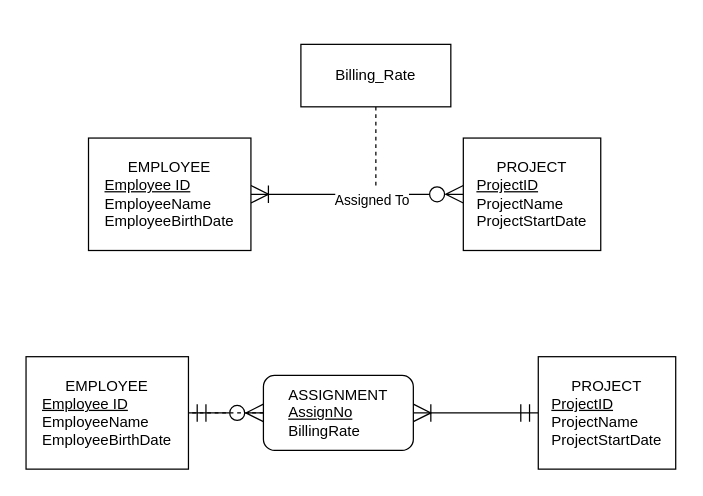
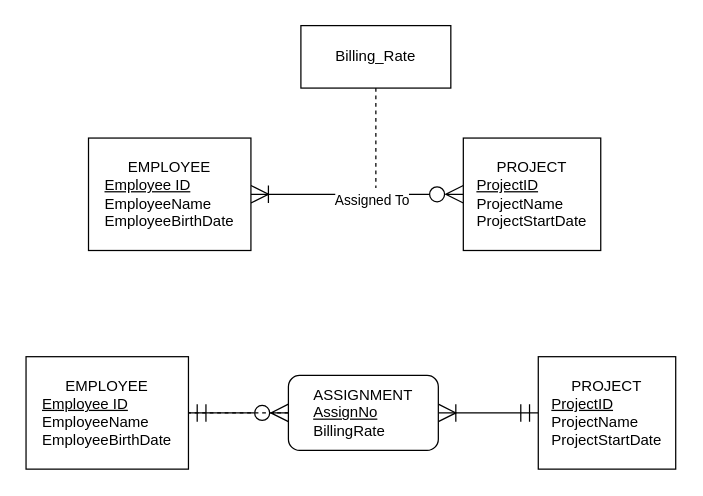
node "Billing_Rate": moved (376, 76) -> (376, 57)
node "ASSIGNMENT AssignNo BillingRate": moved (338, 413) -> (363, 413)
